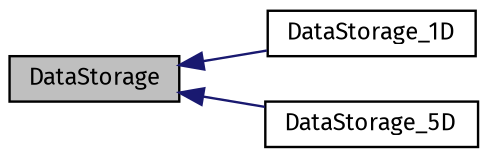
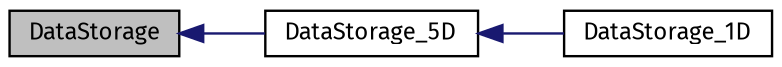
edge "DataStorage_1D" -> "DataStorage": now "DataStorage_1D" -> "DataStorage_5D"
